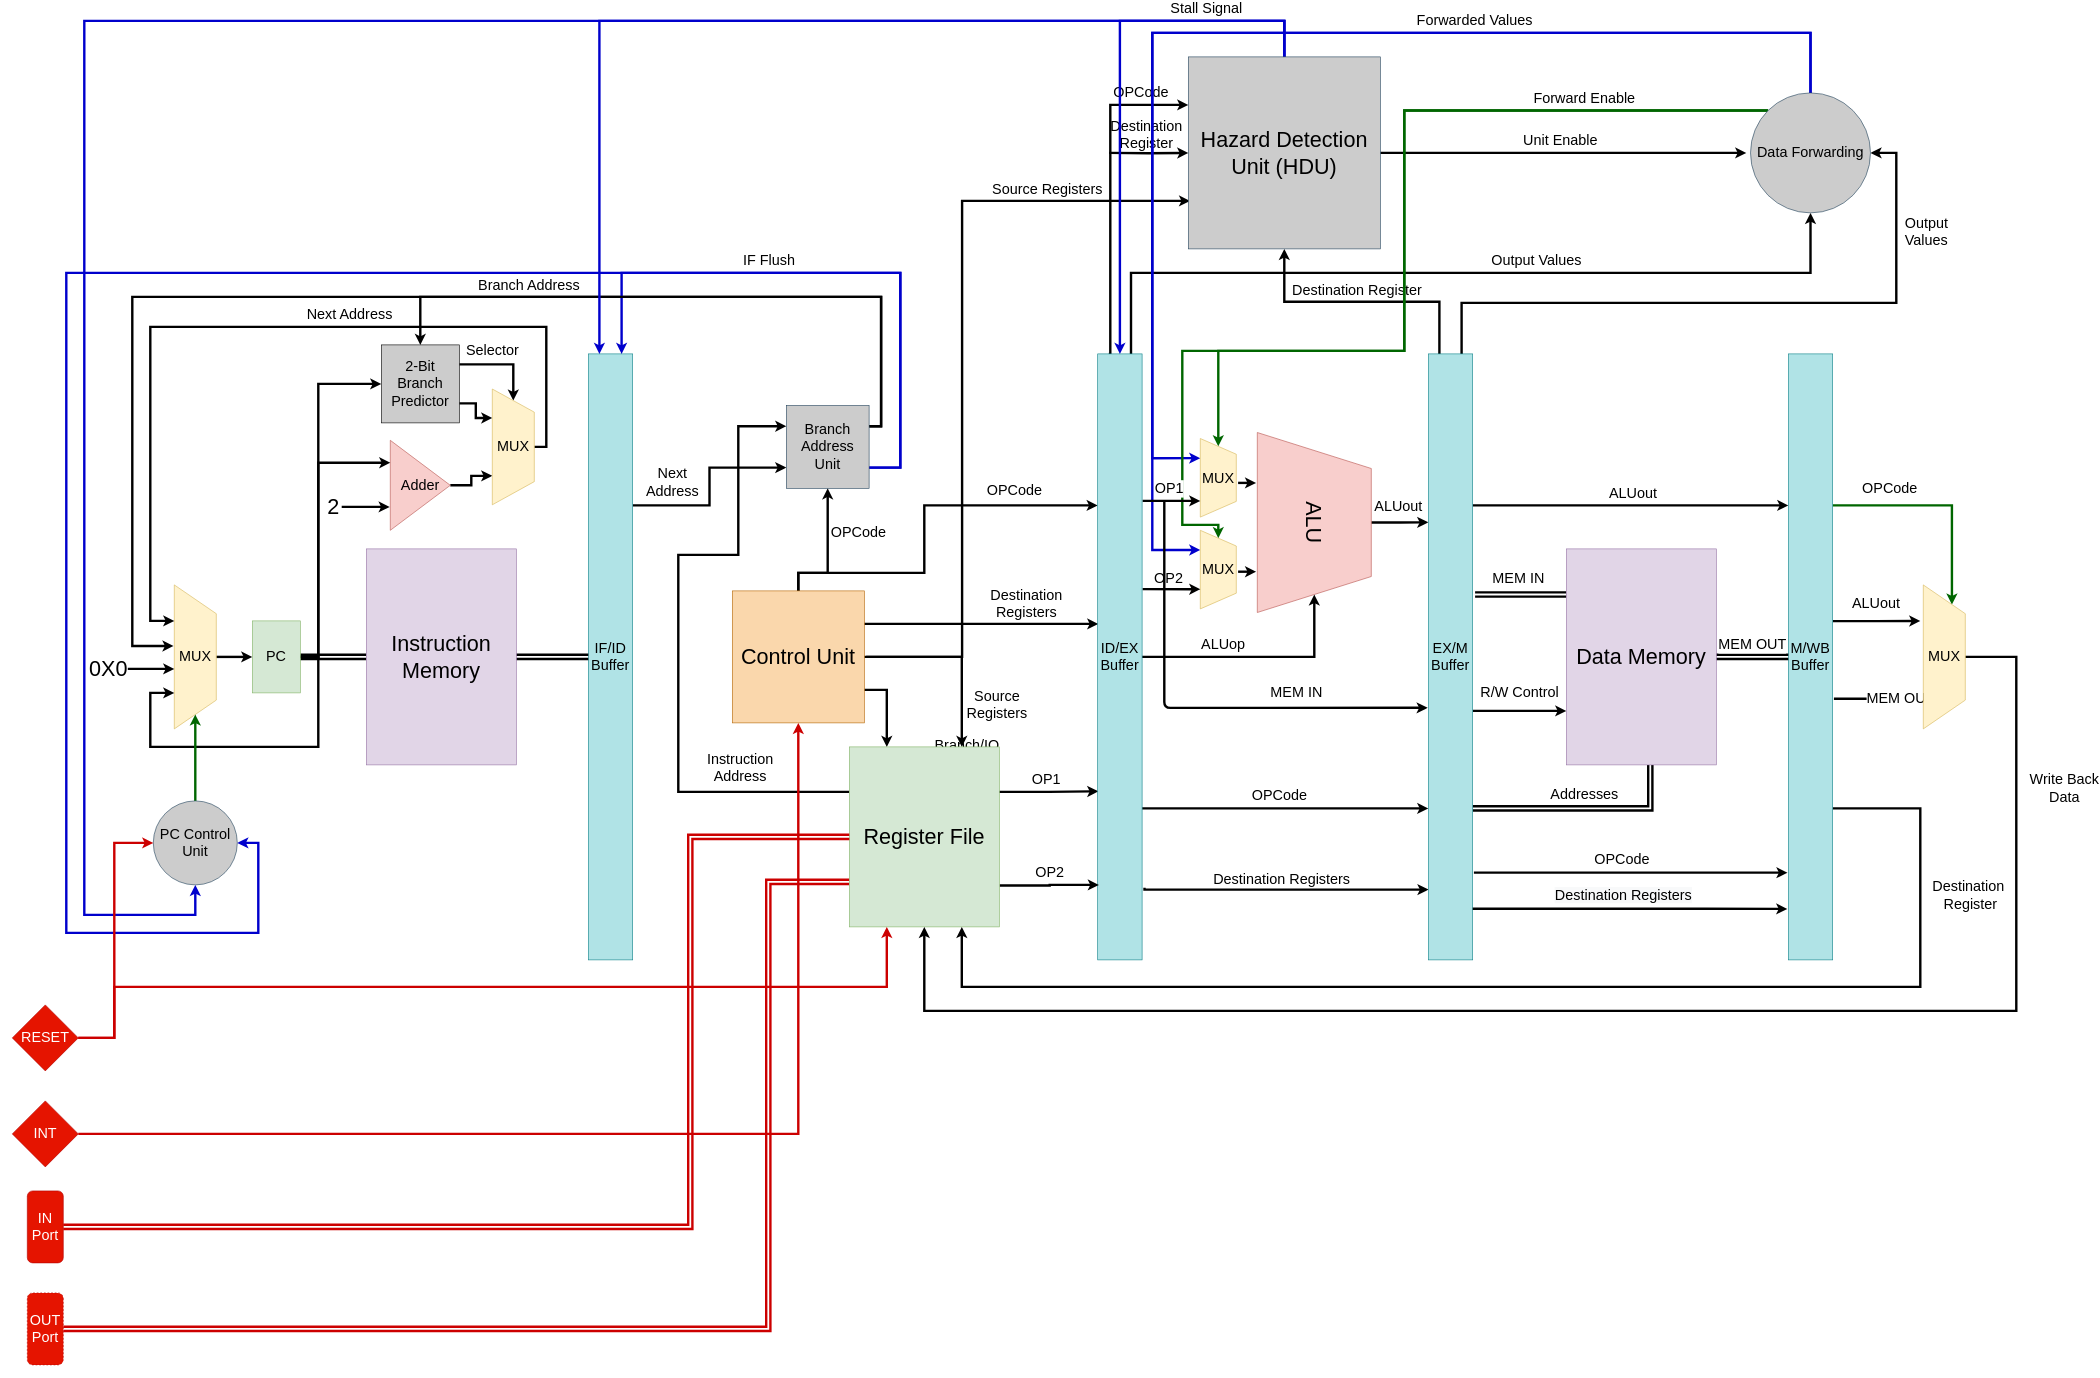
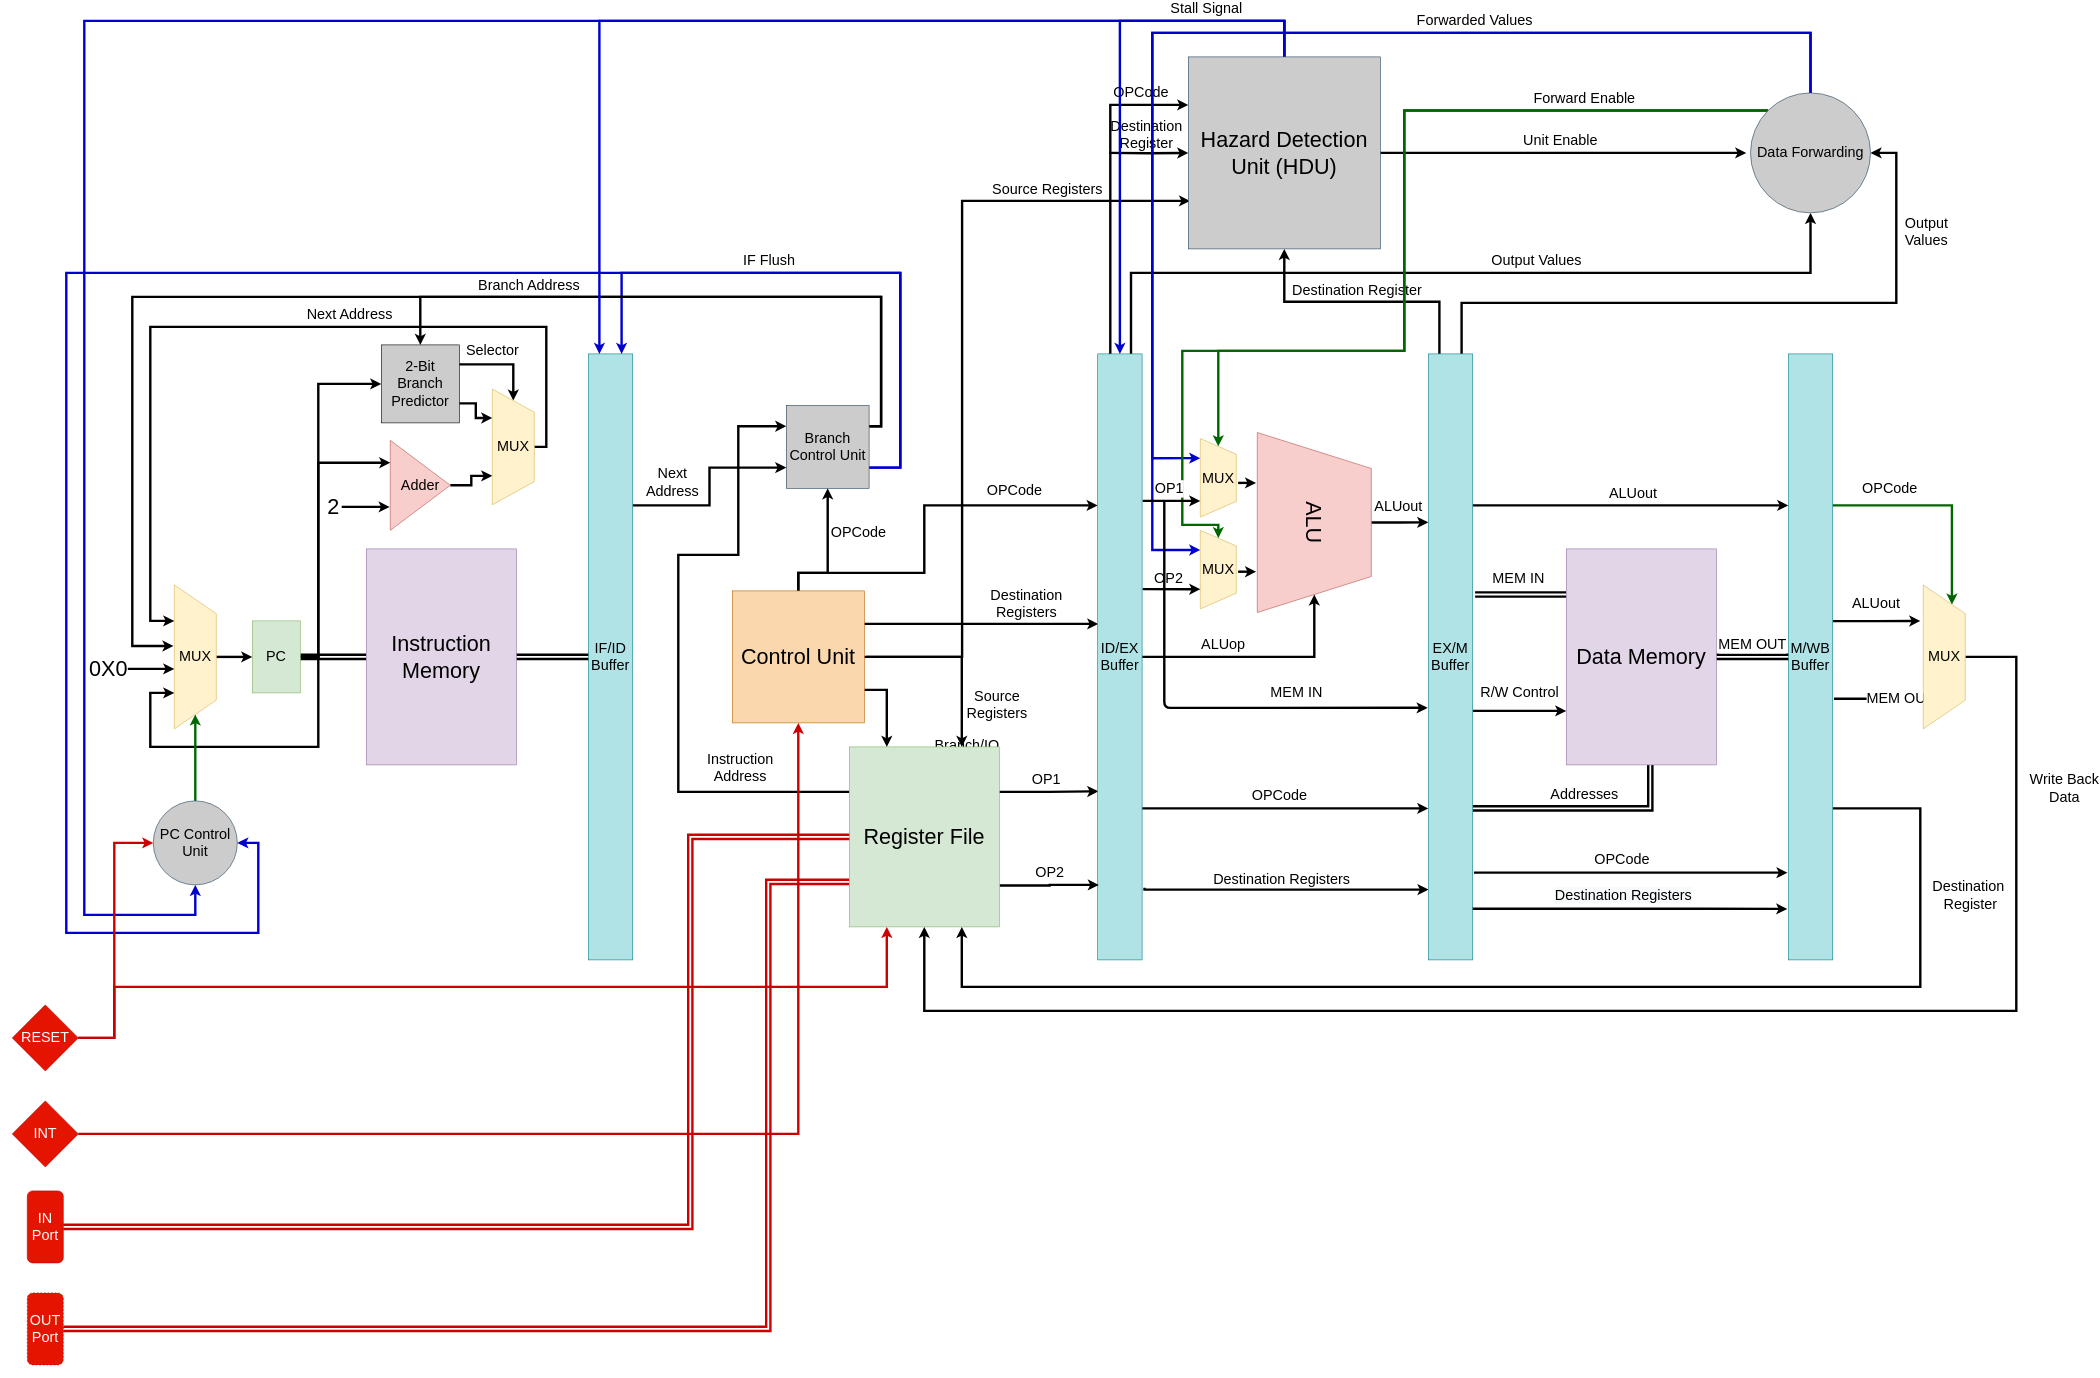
node "Branch Address Unit": label "Branch Address Unit" -> "Branch Control Unit"
